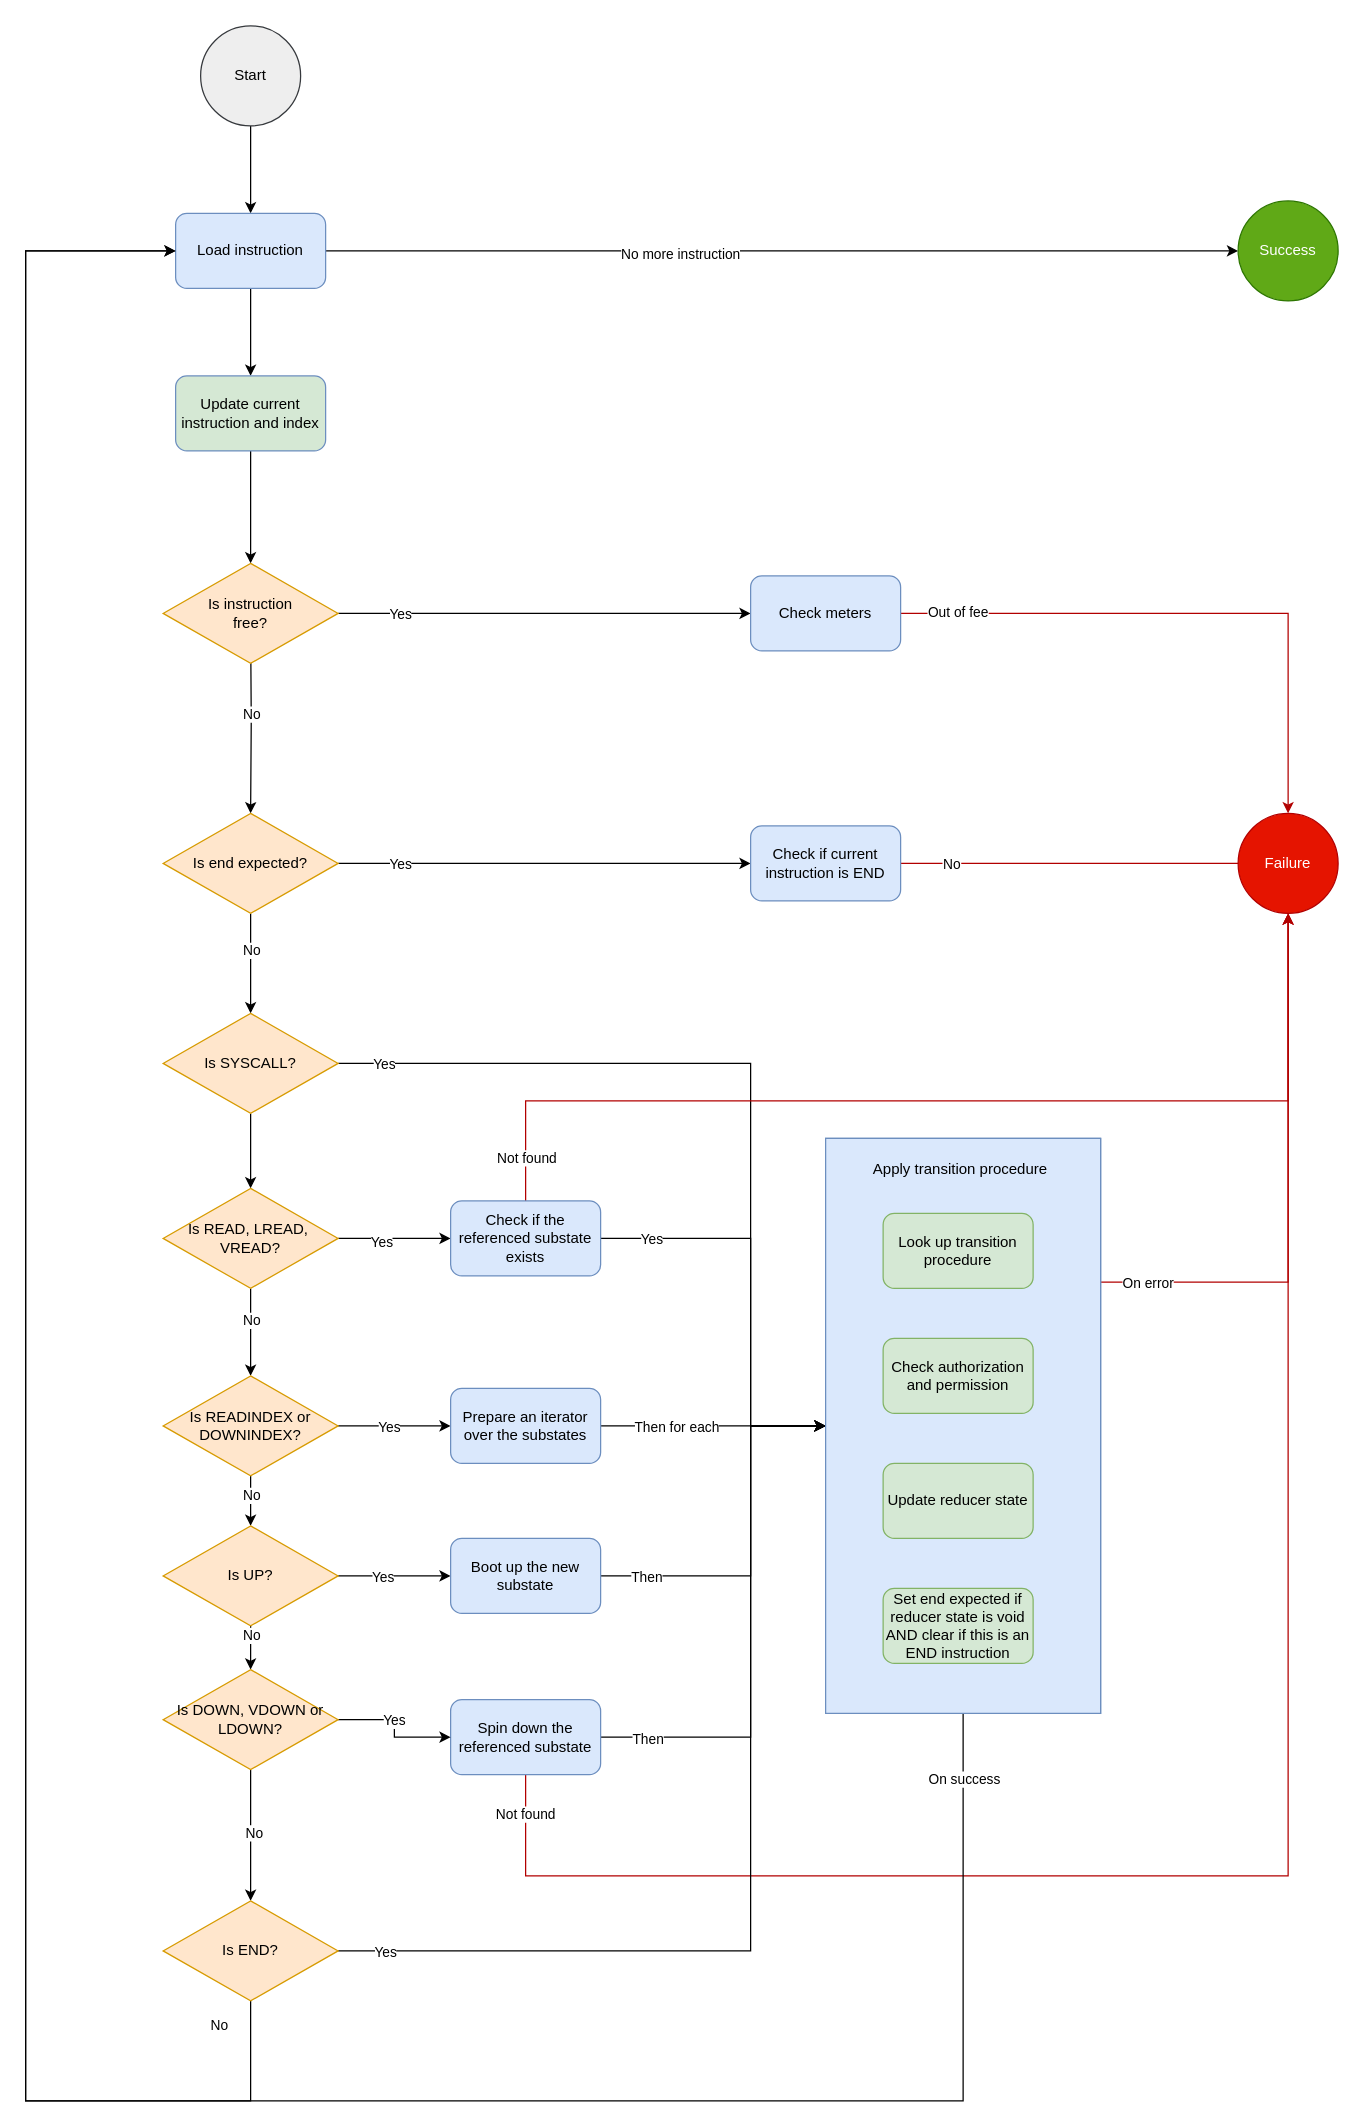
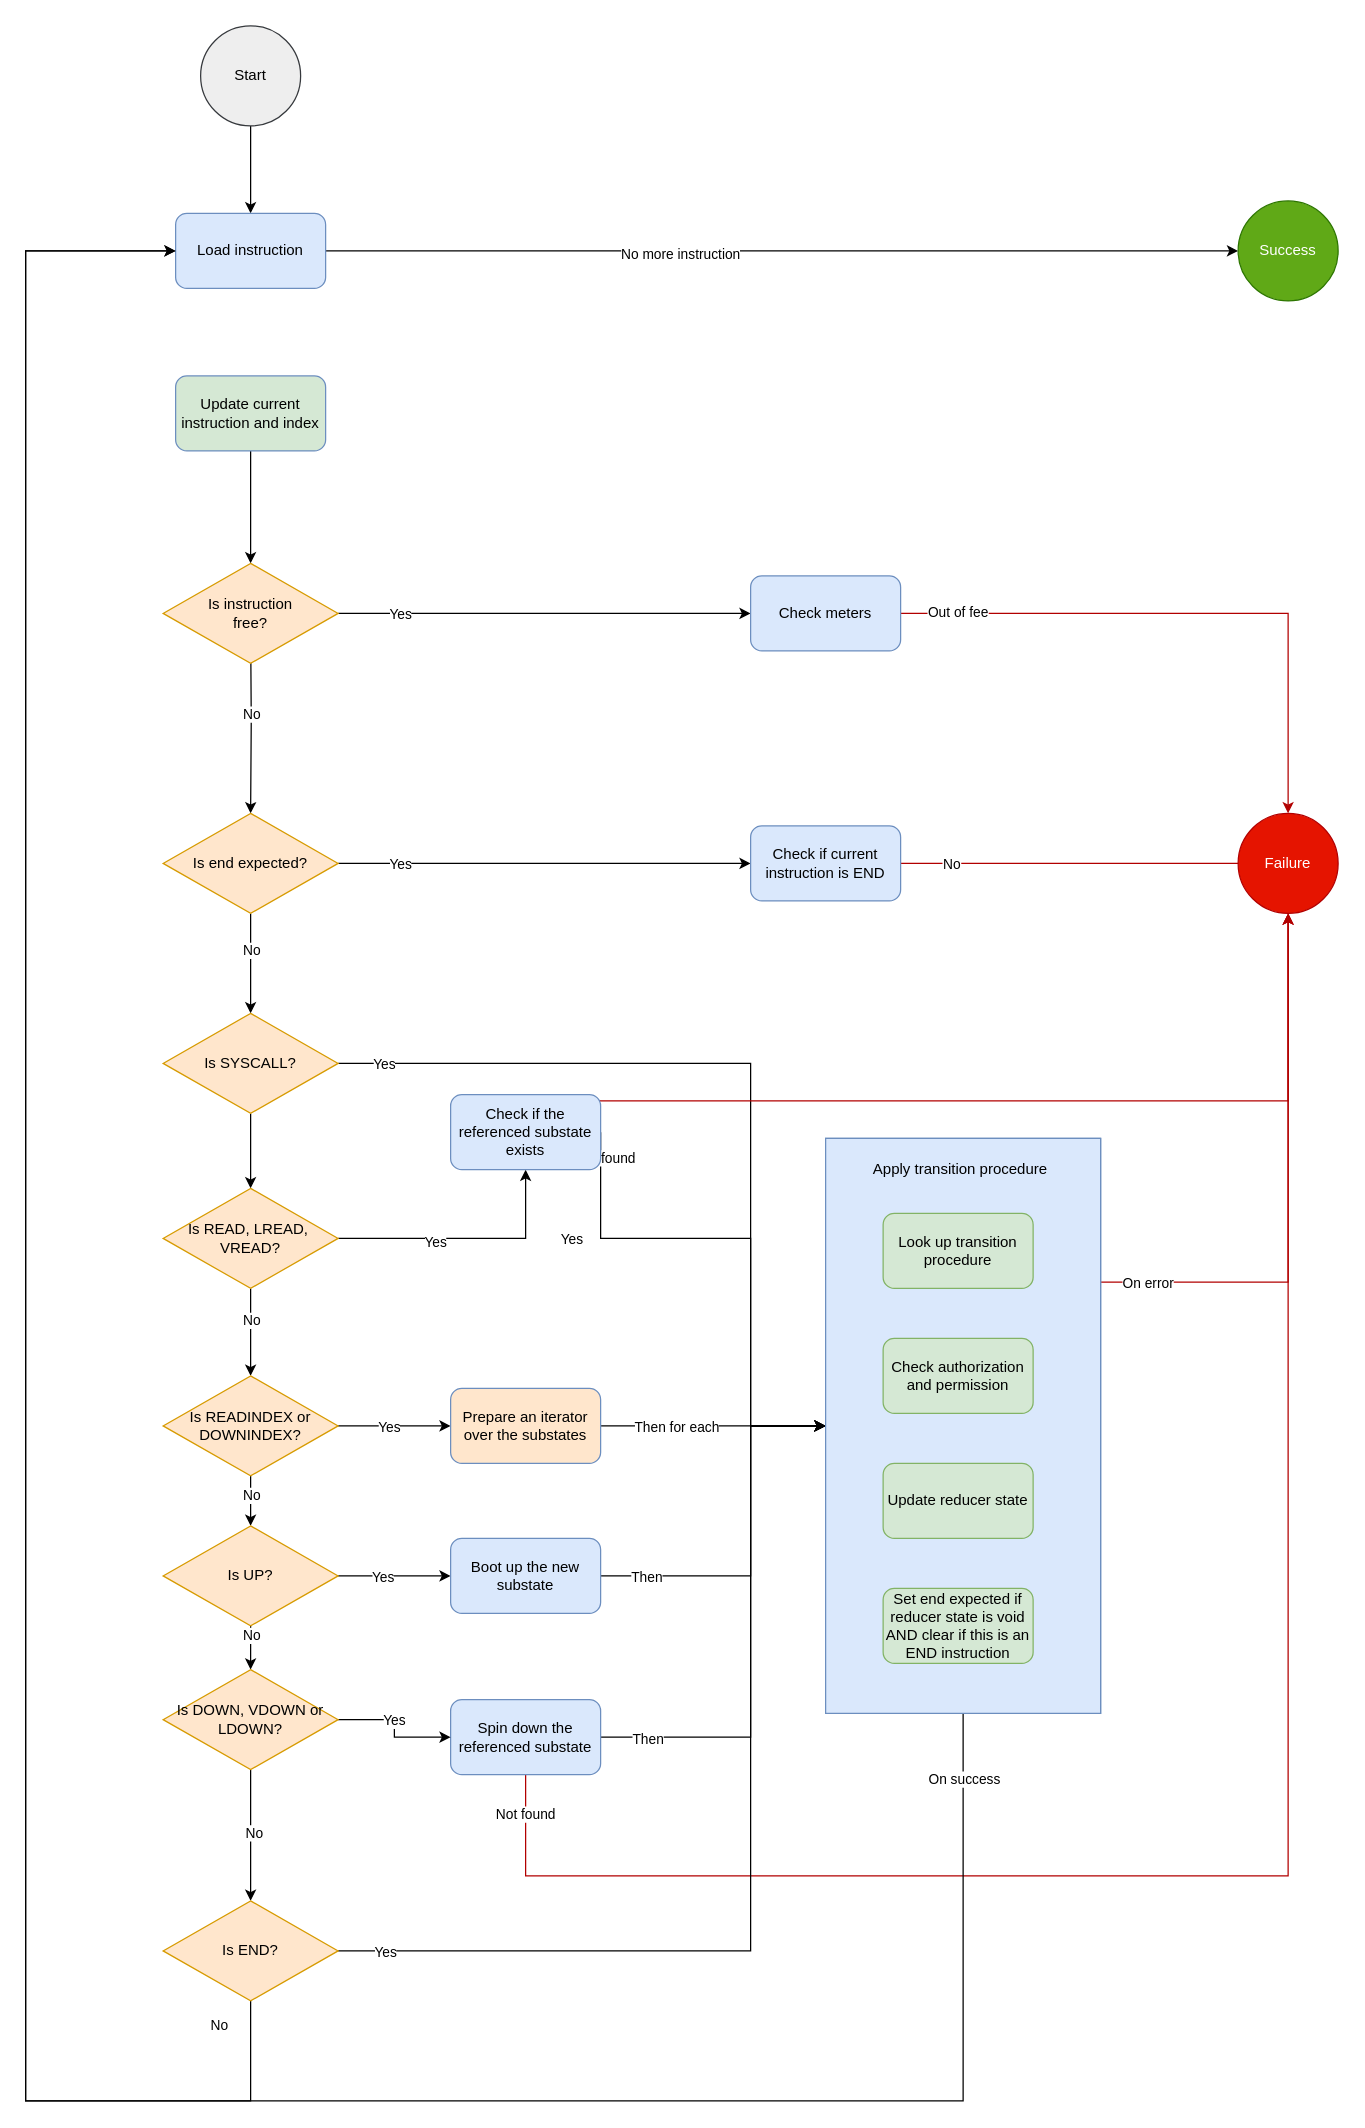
edge "Load instruction" -> "Update current instruction and index": removed
node "Check if the referenced substate exists": moved (526, 1238) -> (526, 1132)
node "Prepare an iterator over the substates": fillcolor #dae8fc -> #ffe6cc
